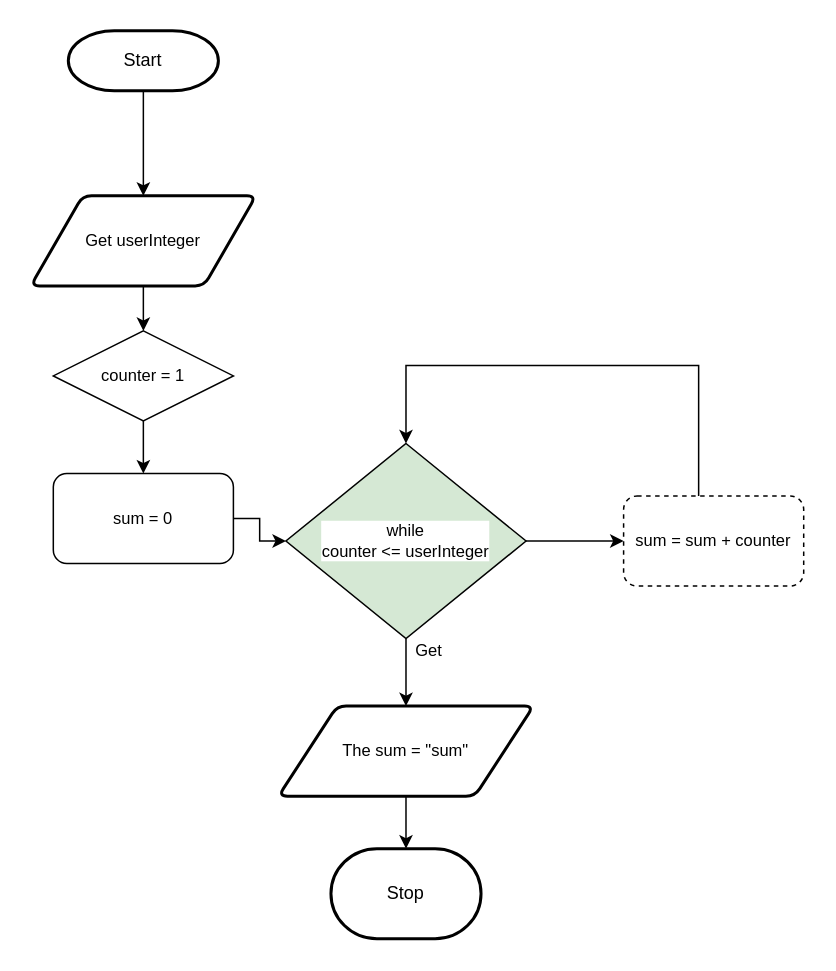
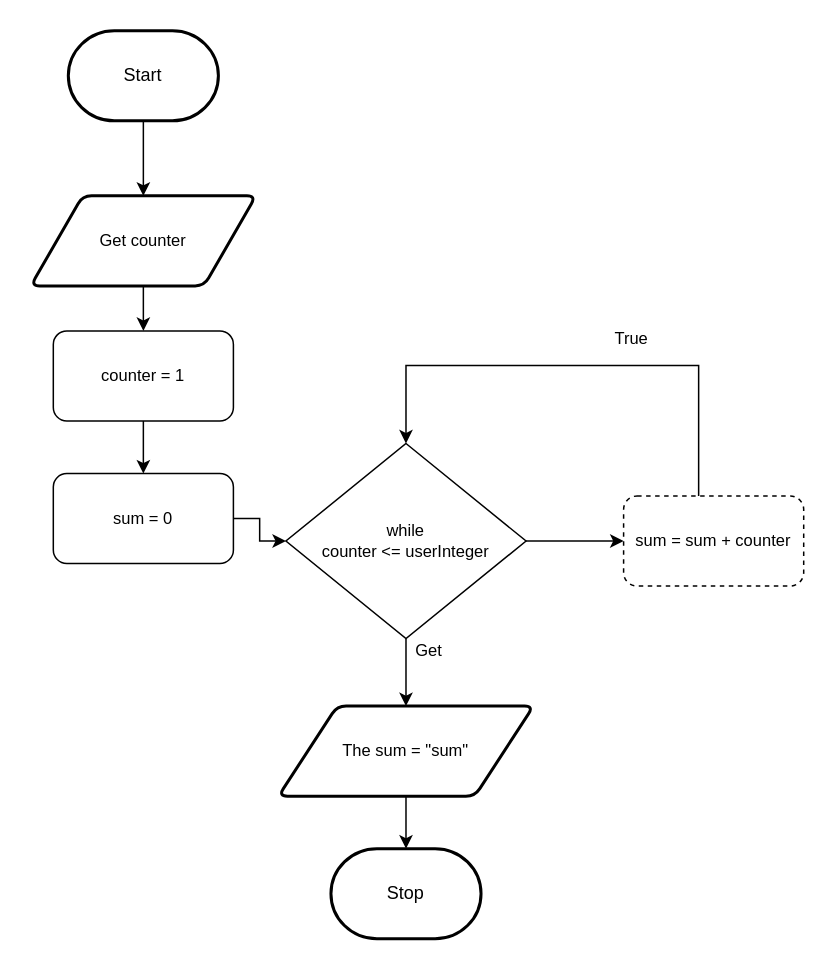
node "Start": size 150x60 -> 150x90
node "Get userInteger": label "Get userInteger" -> "Get counter"
node "True": added
node "counter = 1": shape diamond -> rounded rectangle
node "while counter <= userInteger": fillcolor #d5e8d4 -> #ffffff
